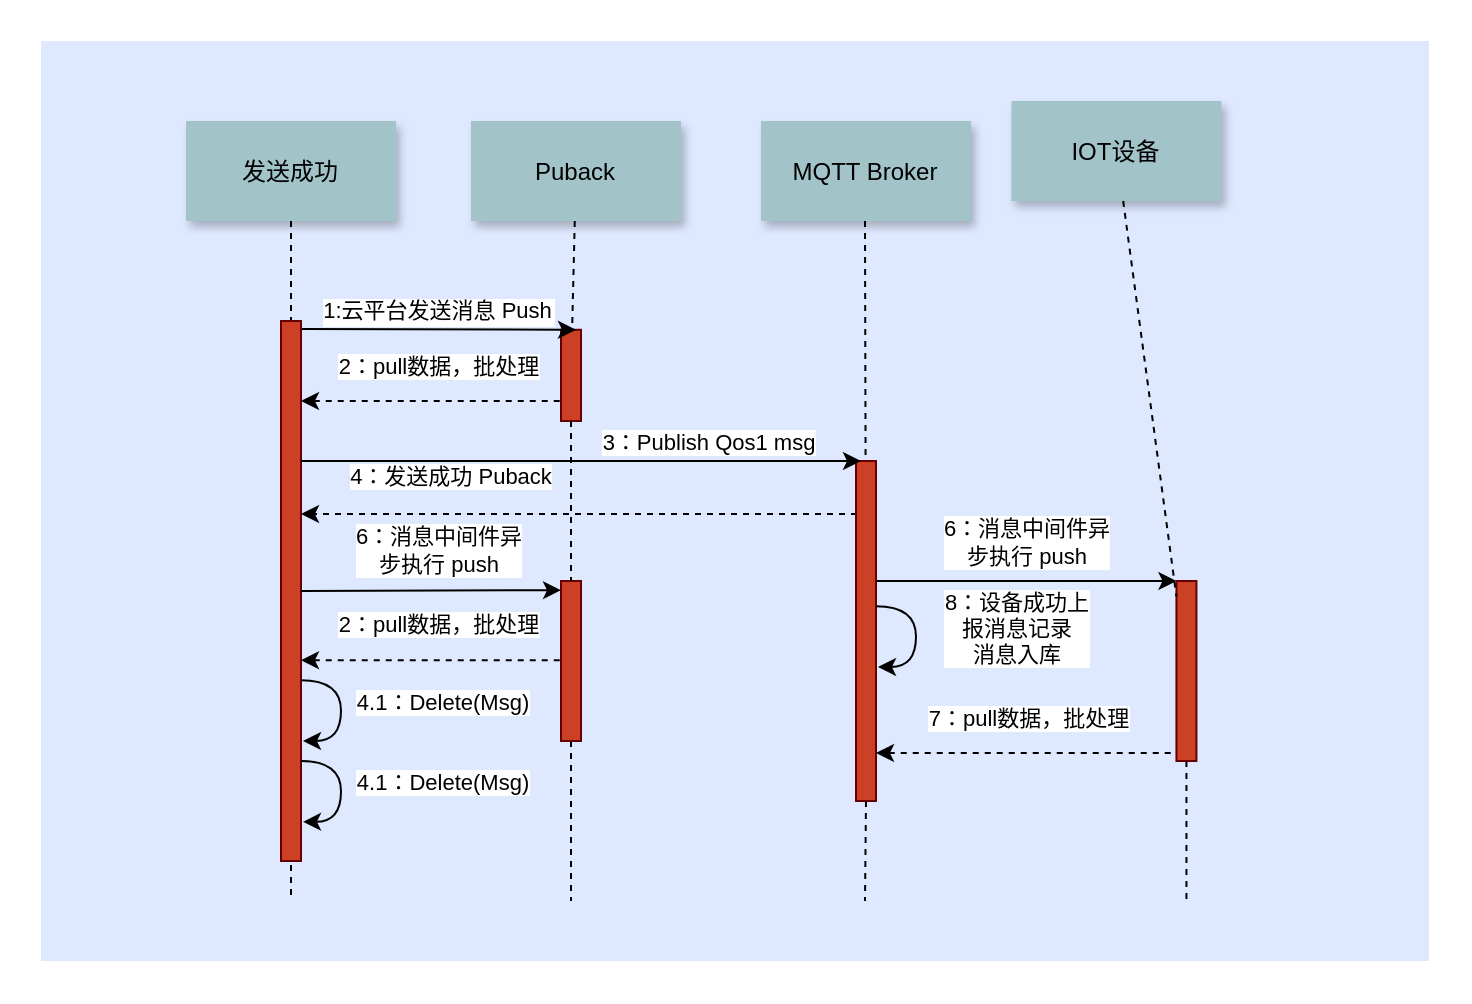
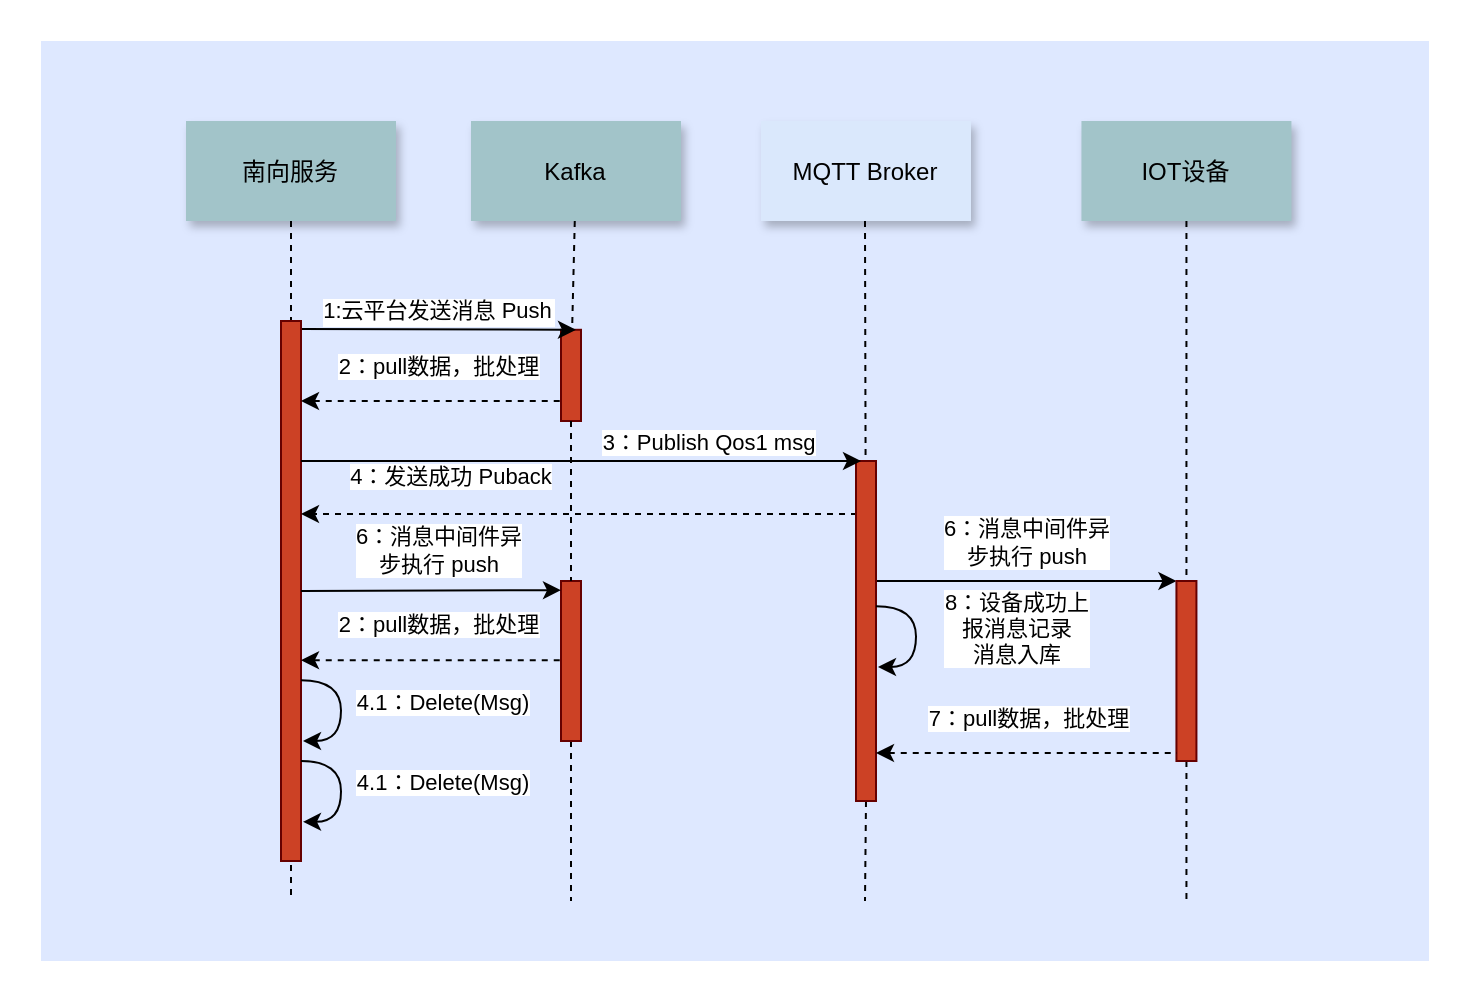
node "IOT设备": moved (1116, 151) -> (1186, 171)
node "MQTT Broker": fillcolor #a2c4c9 -> #dae8fc
node "发送成功": label "发送成功" -> "南向服务"
node "Puback": label "Puback" -> "Kafka"
